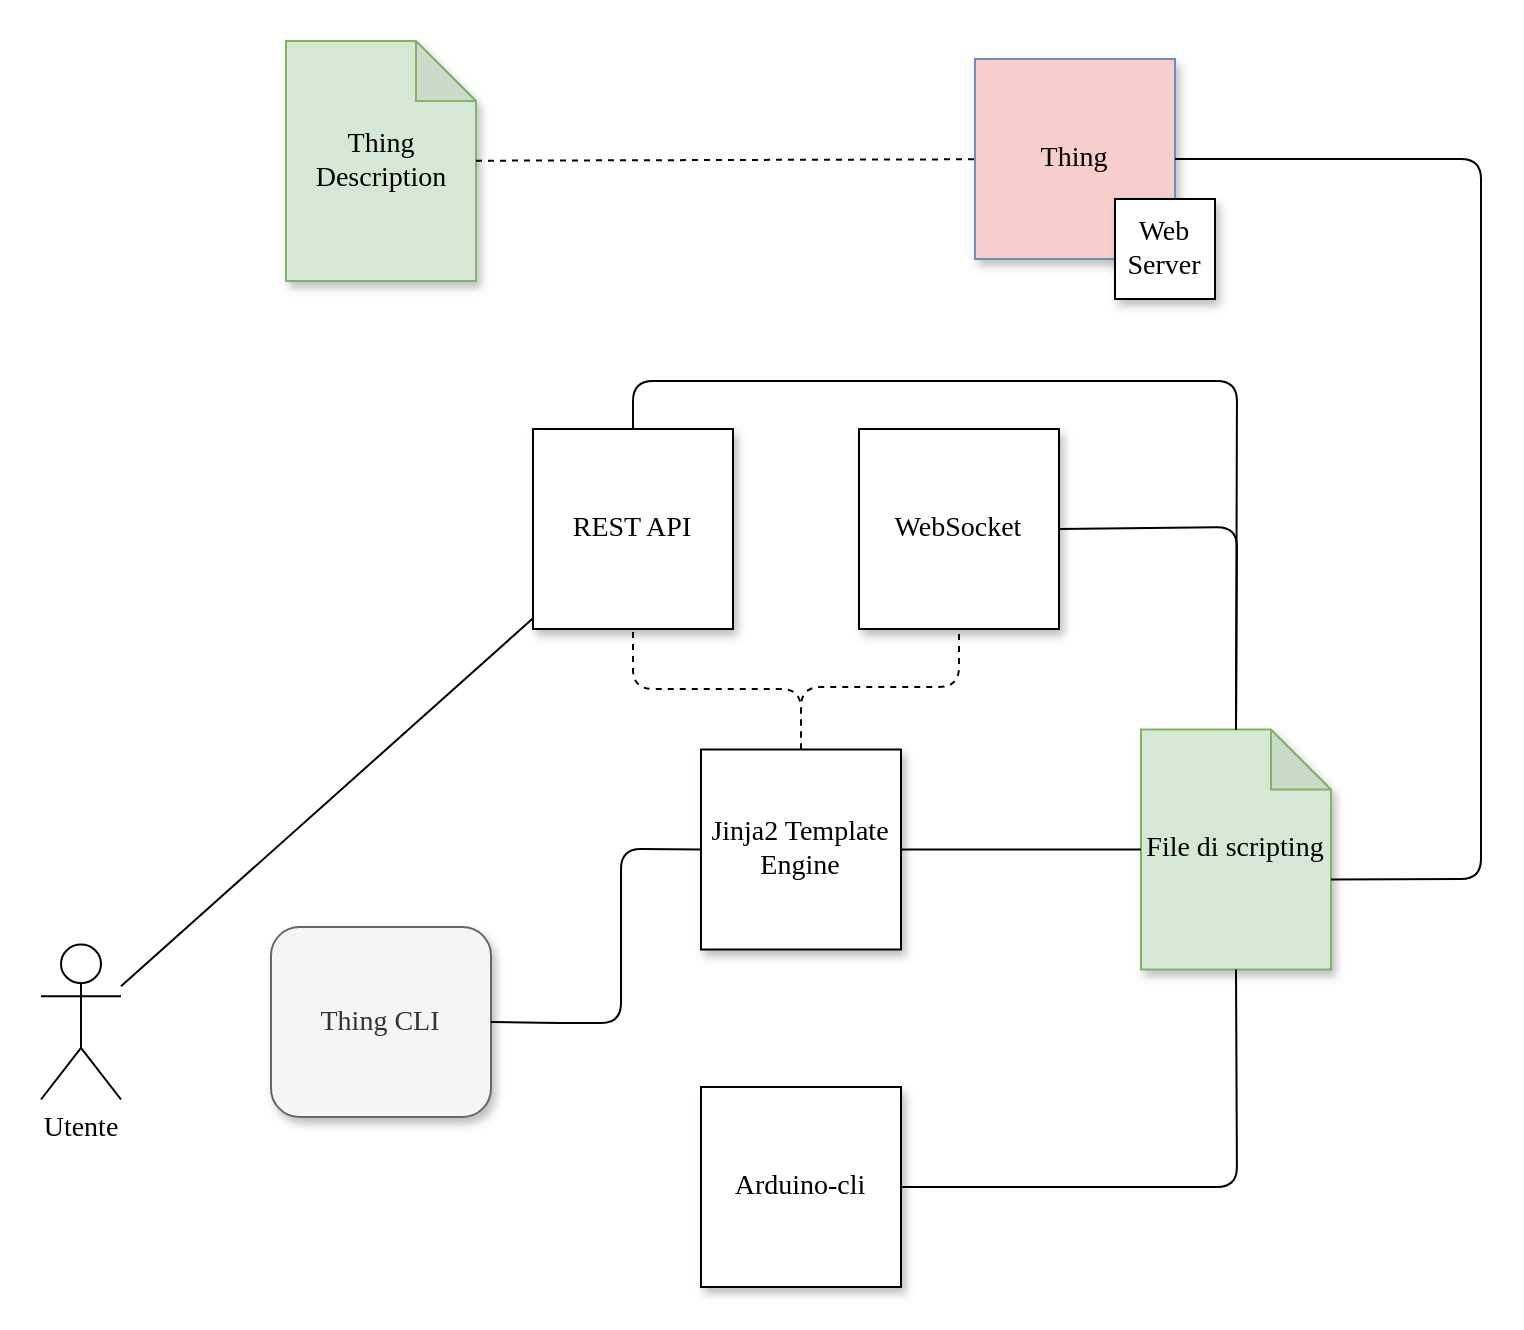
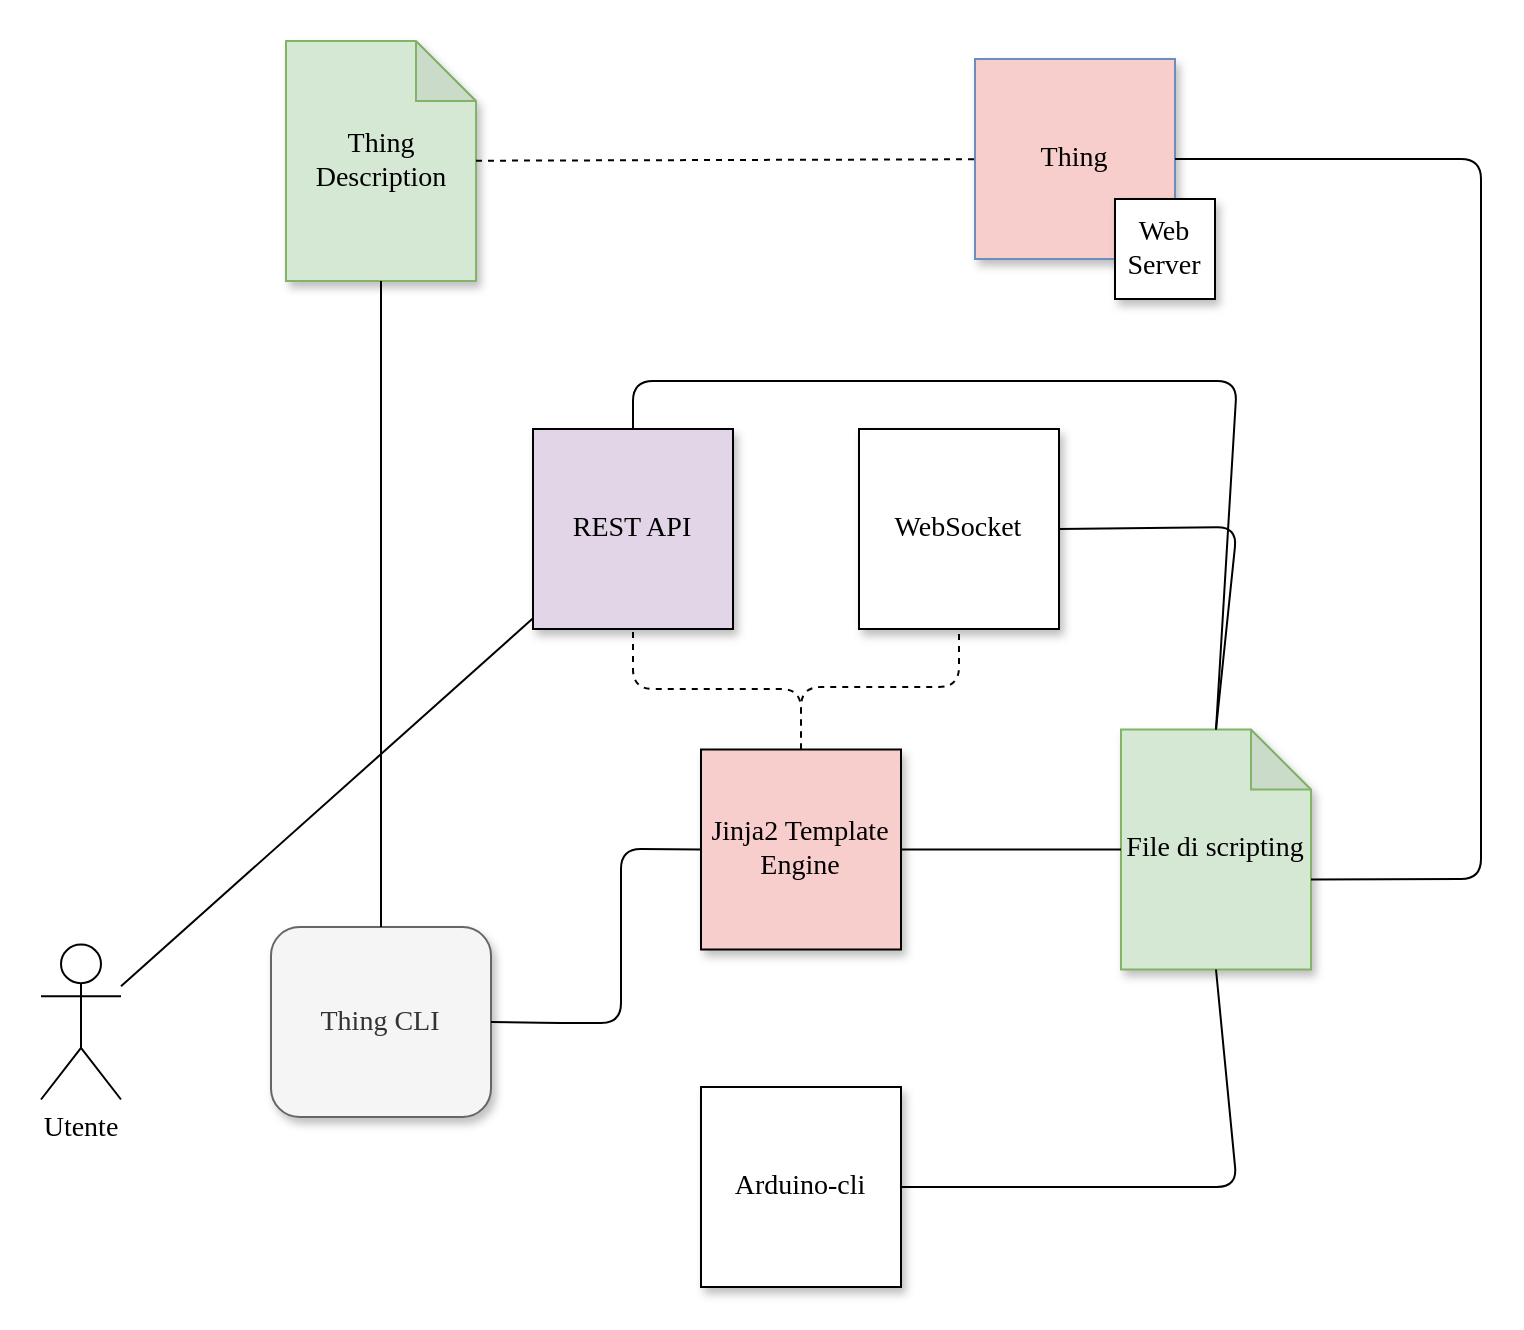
edge "Thing Description" -- "Thing CLI": added
node "REST API": fillcolor #ffffff -> #e1d5e7
node "Jinja2 Template Engine": fillcolor #ffffff -> #f8cecc
node "File di scripting": moved (1236, 850) -> (1216, 850)
